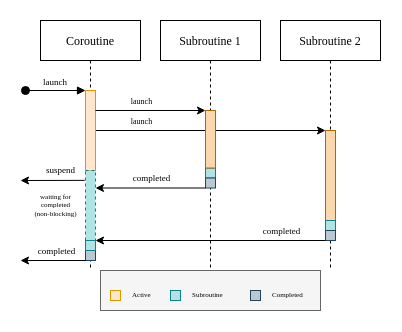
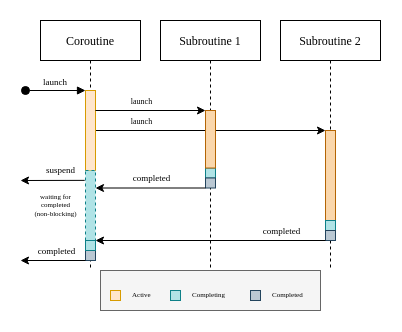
node "Subroutine": label "Subroutine" -> "Completing"
